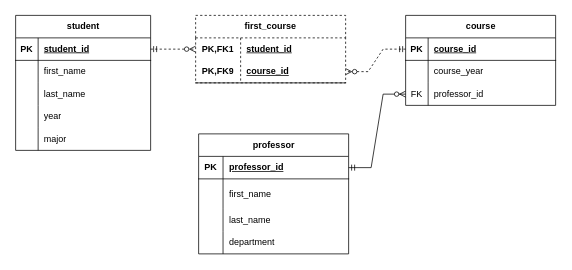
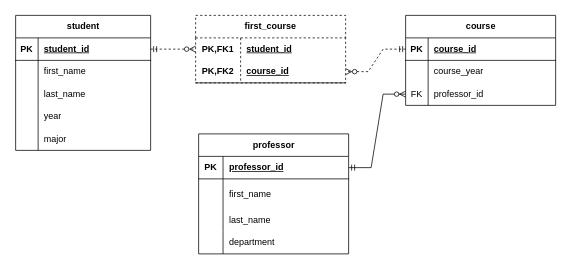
node "PK,FK9": label "PK,FK9" -> "PK,FK2"
